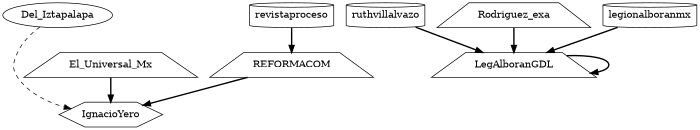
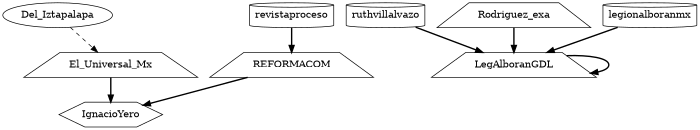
edge "Del_Iztapalapa" -> "IgnacioYero": now "Del_Iztapalapa" -> "El_Universal_Mx"
